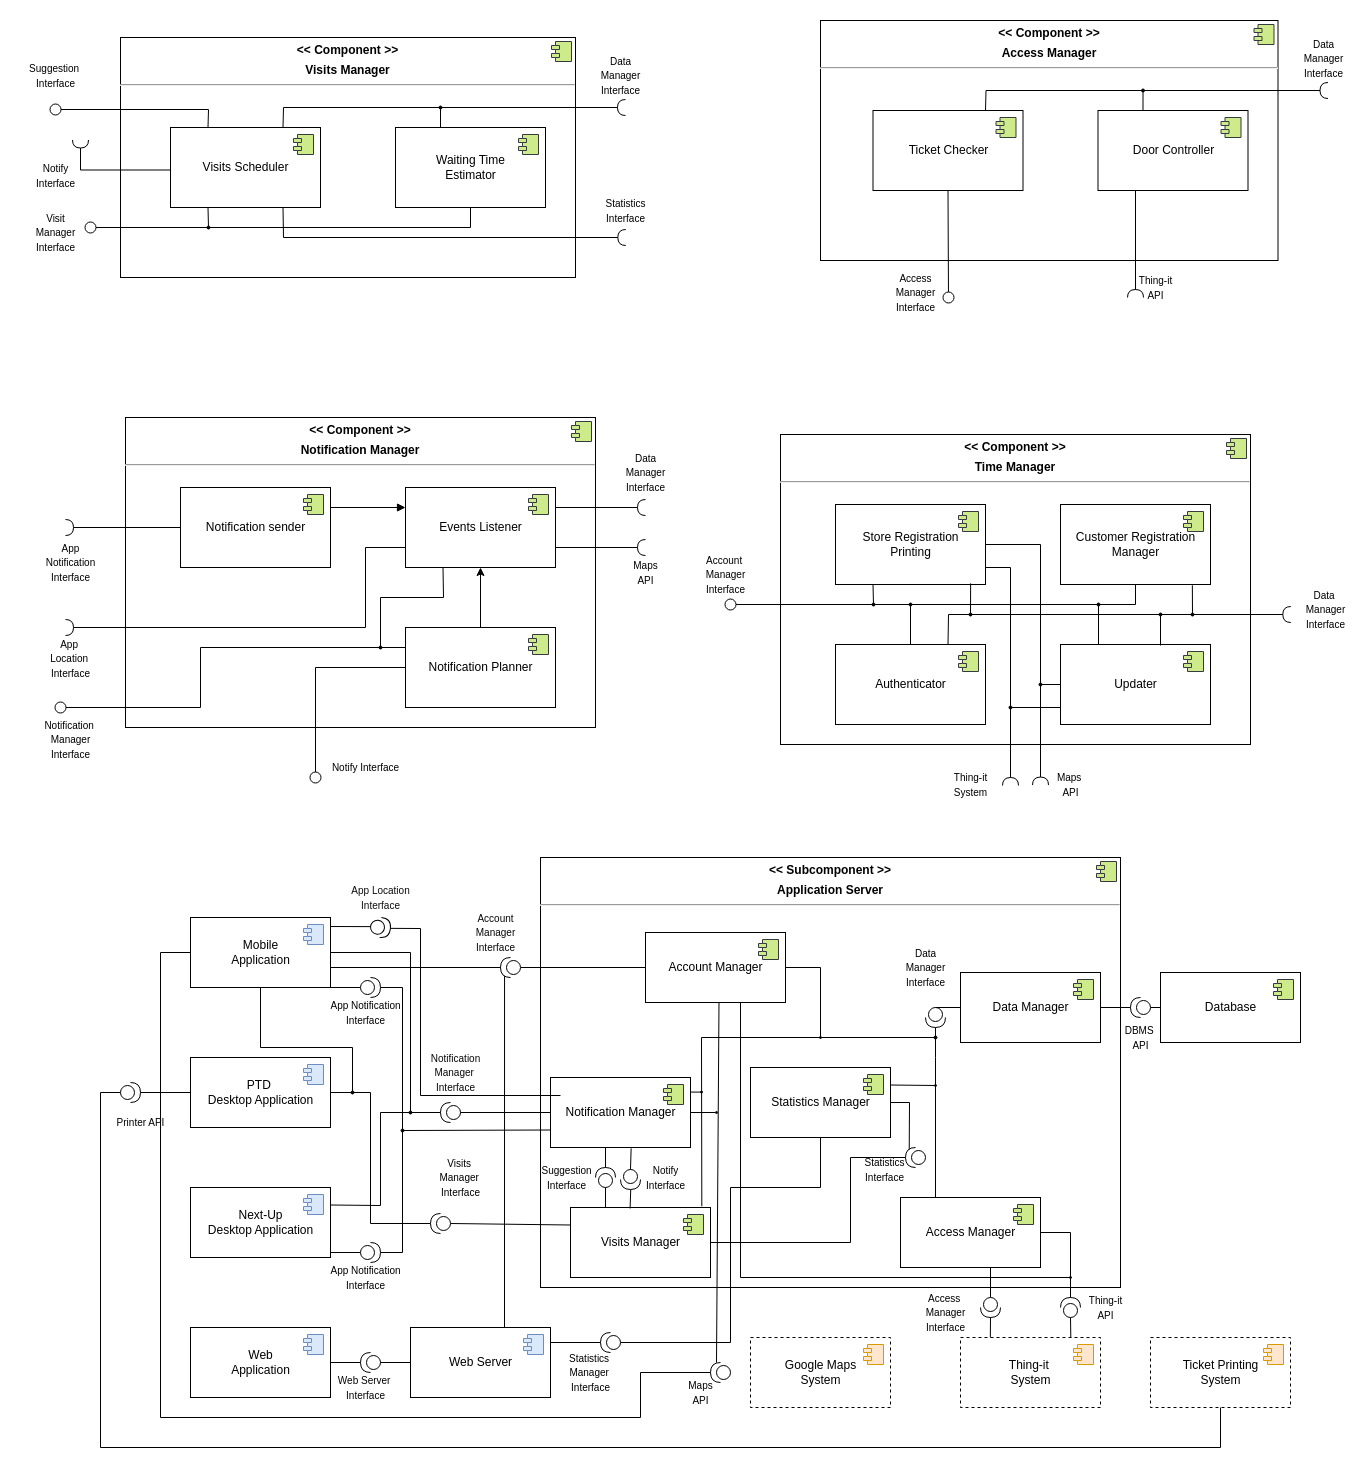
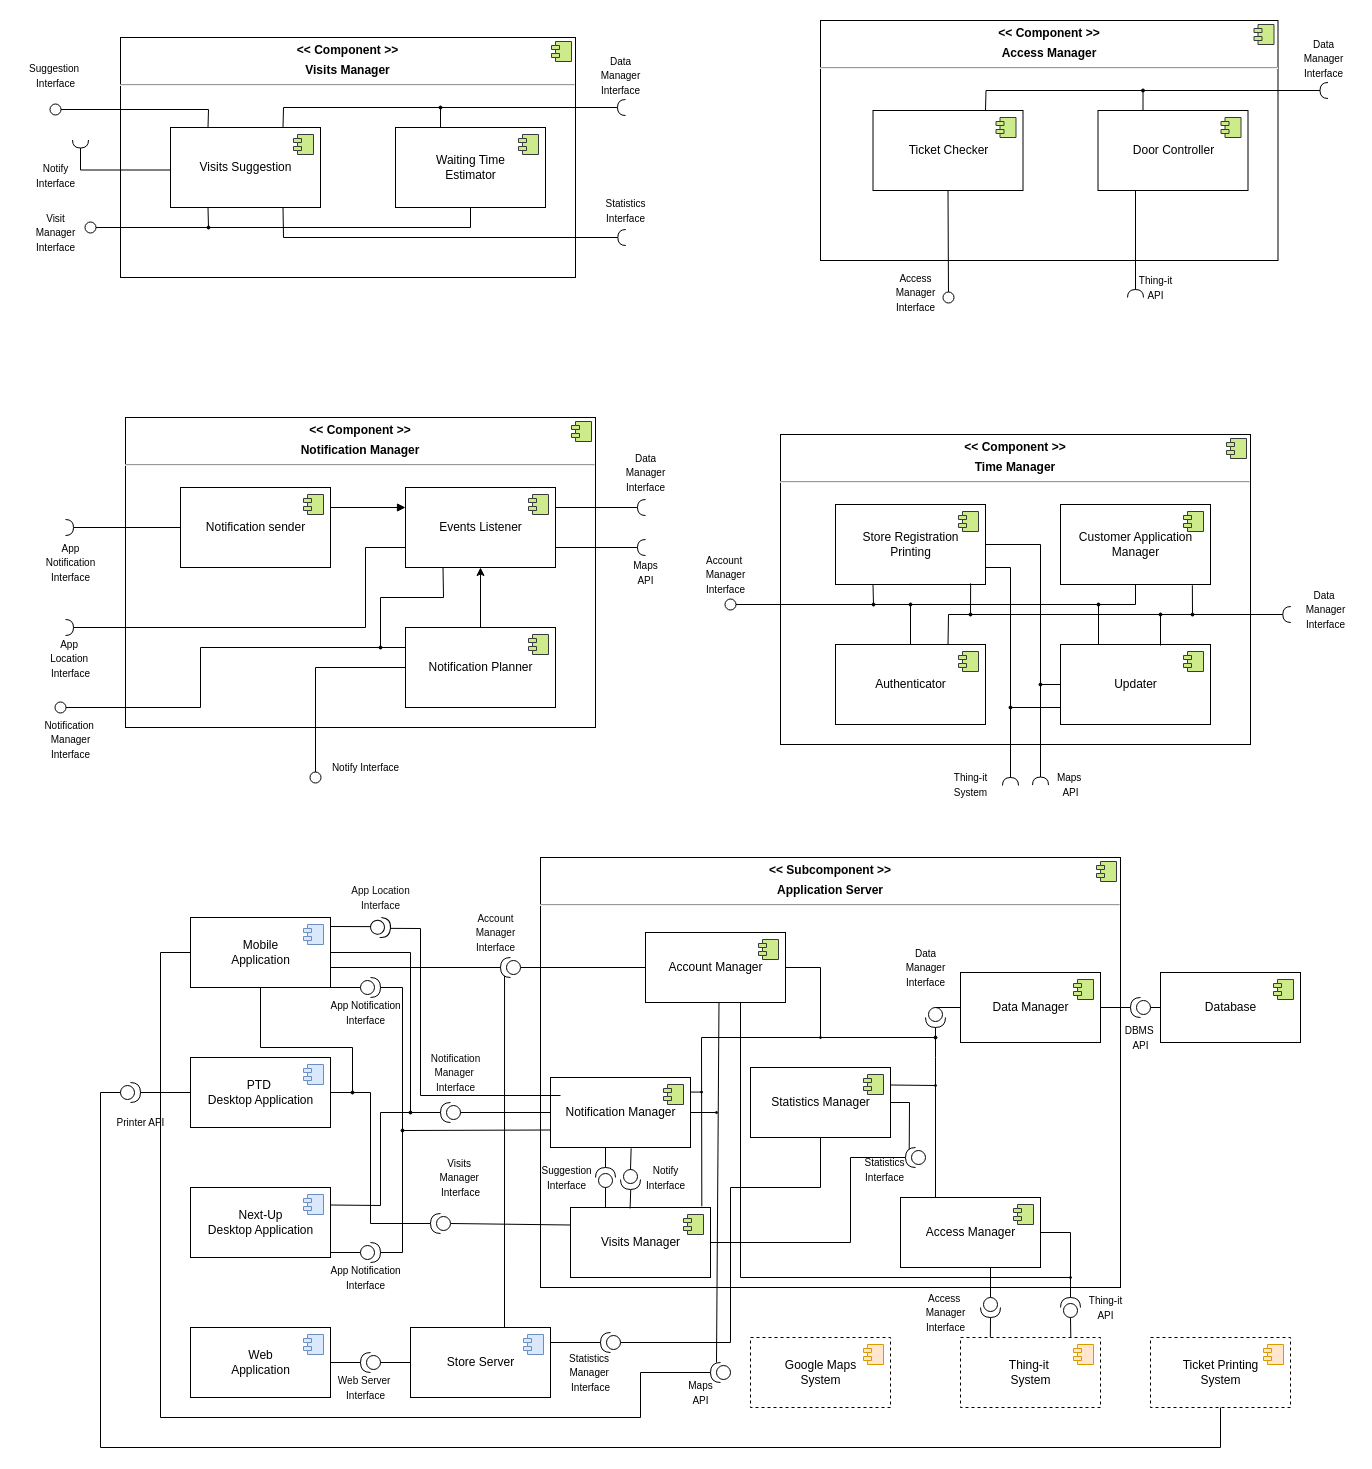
node "Visits Scheduler": label "Visits Scheduler" -> "Visits Suggestion"
node "Customer Registration Manager": label "Customer Registration Manager" -> "Customer Application Manager"
node "Web Server": label "Web Server" -> "Store Server"
